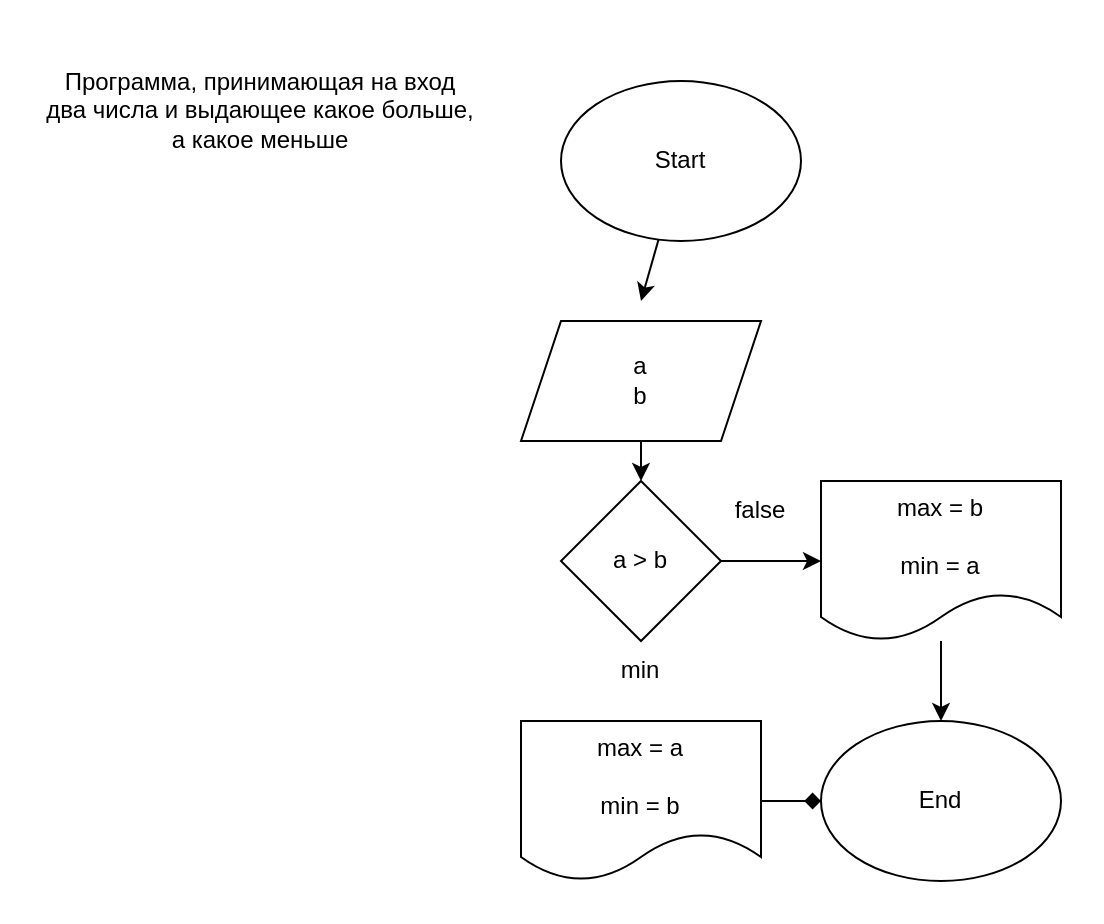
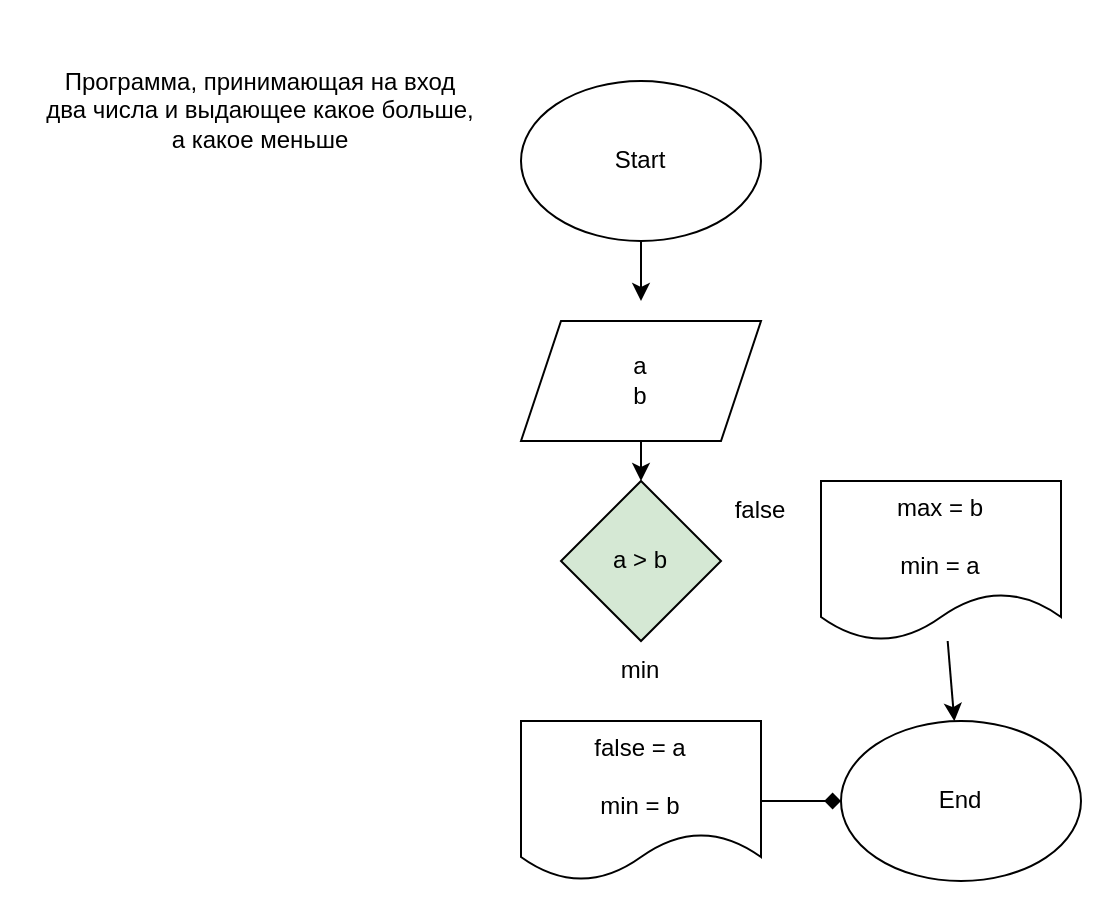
node "Start": moved (681, 161) -> (641, 161)
node "a > b": fillcolor #ffffff -> #d5e8d4
edge "a > b" -> "max = b min = a": removed
node "max = a min = b": label "max = a min = b" -> "false = a min = b"
node "End": moved (941, 801) -> (961, 801)
